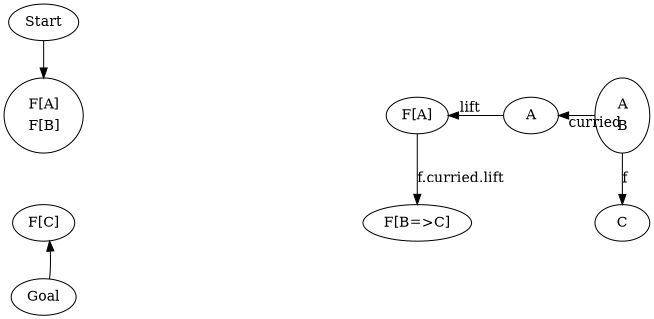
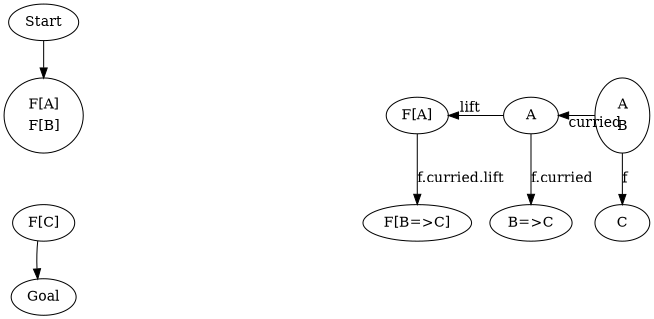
node "B=>C": added
edge "Goal" -> "F[C]": reversed
